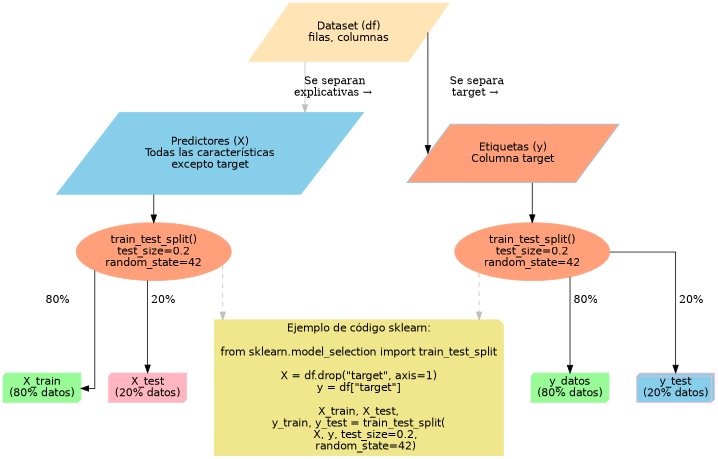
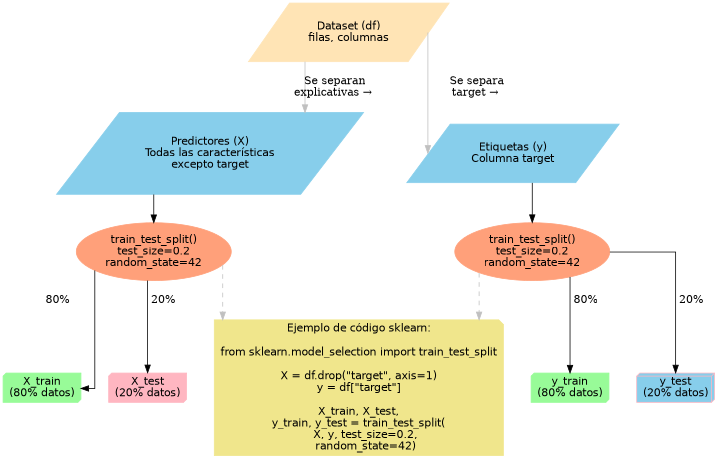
edge "Dataset (df) filas, columnas" -> "Etiquetas (y) Columna target": color black -> gray
node "Etiquetas (y) Columna target": fillcolor #ffa07a -> #87ceeb
node "y_datos (80% datos)": label "y_datos (80% datos)" -> "y_train (80% datos)"
